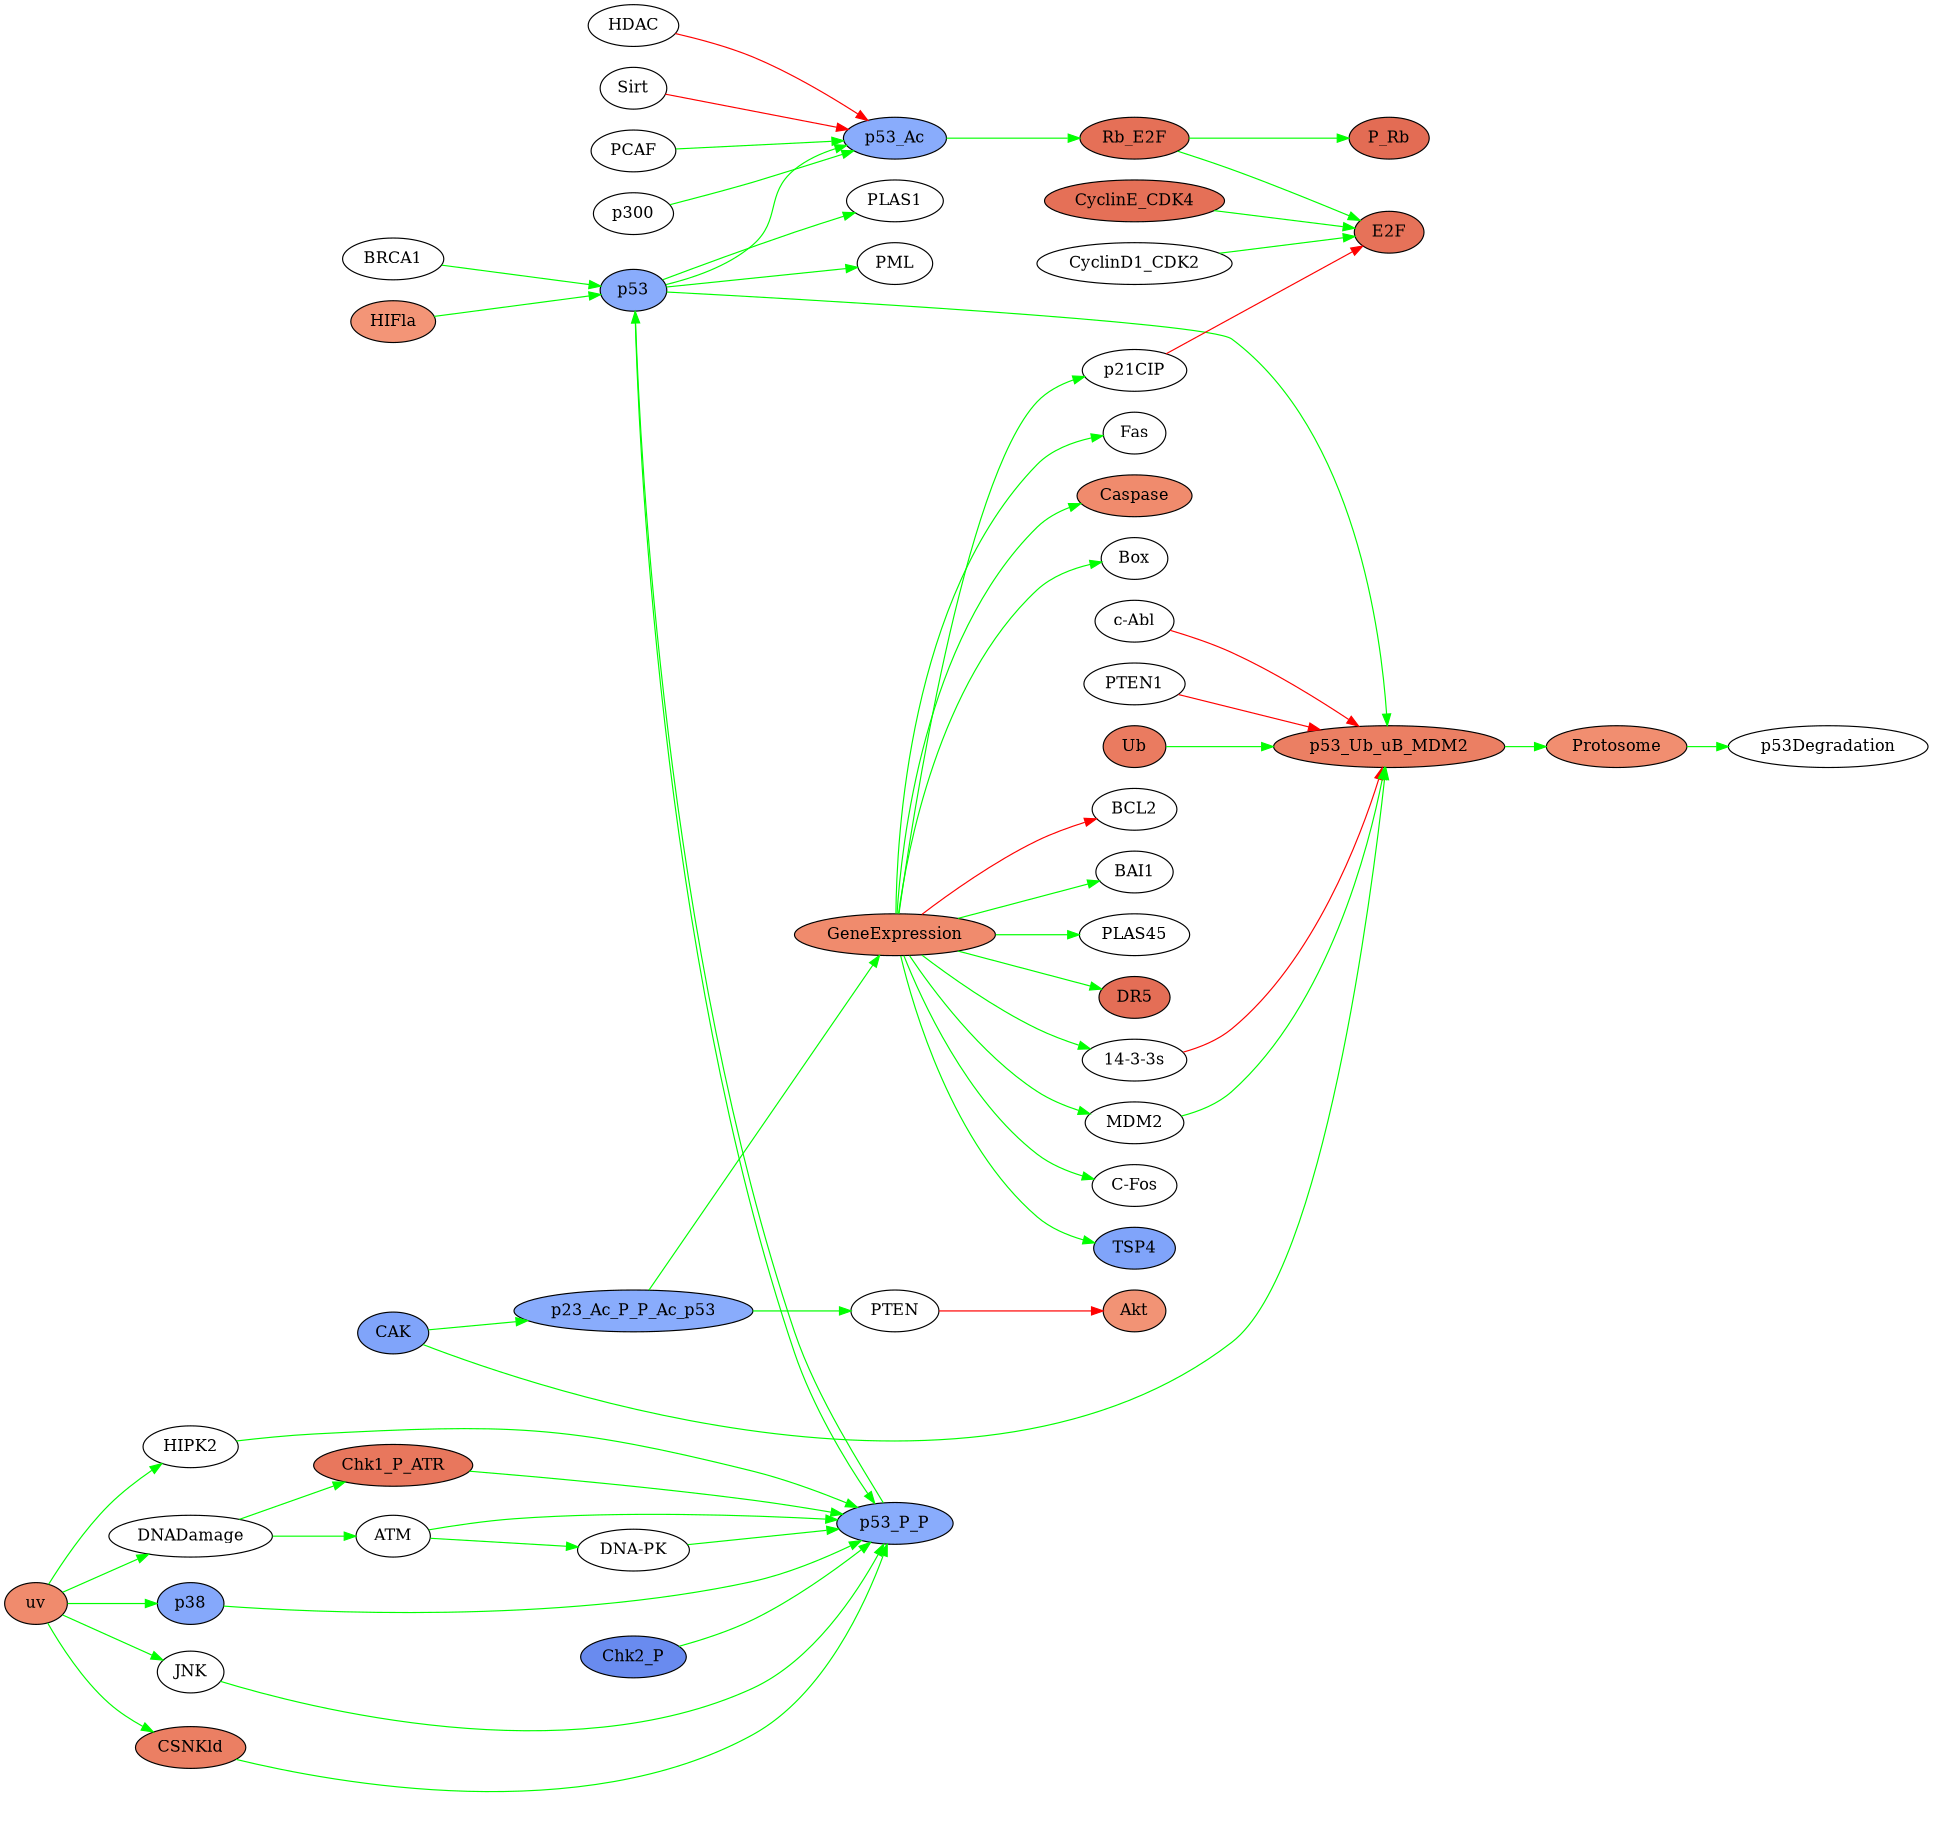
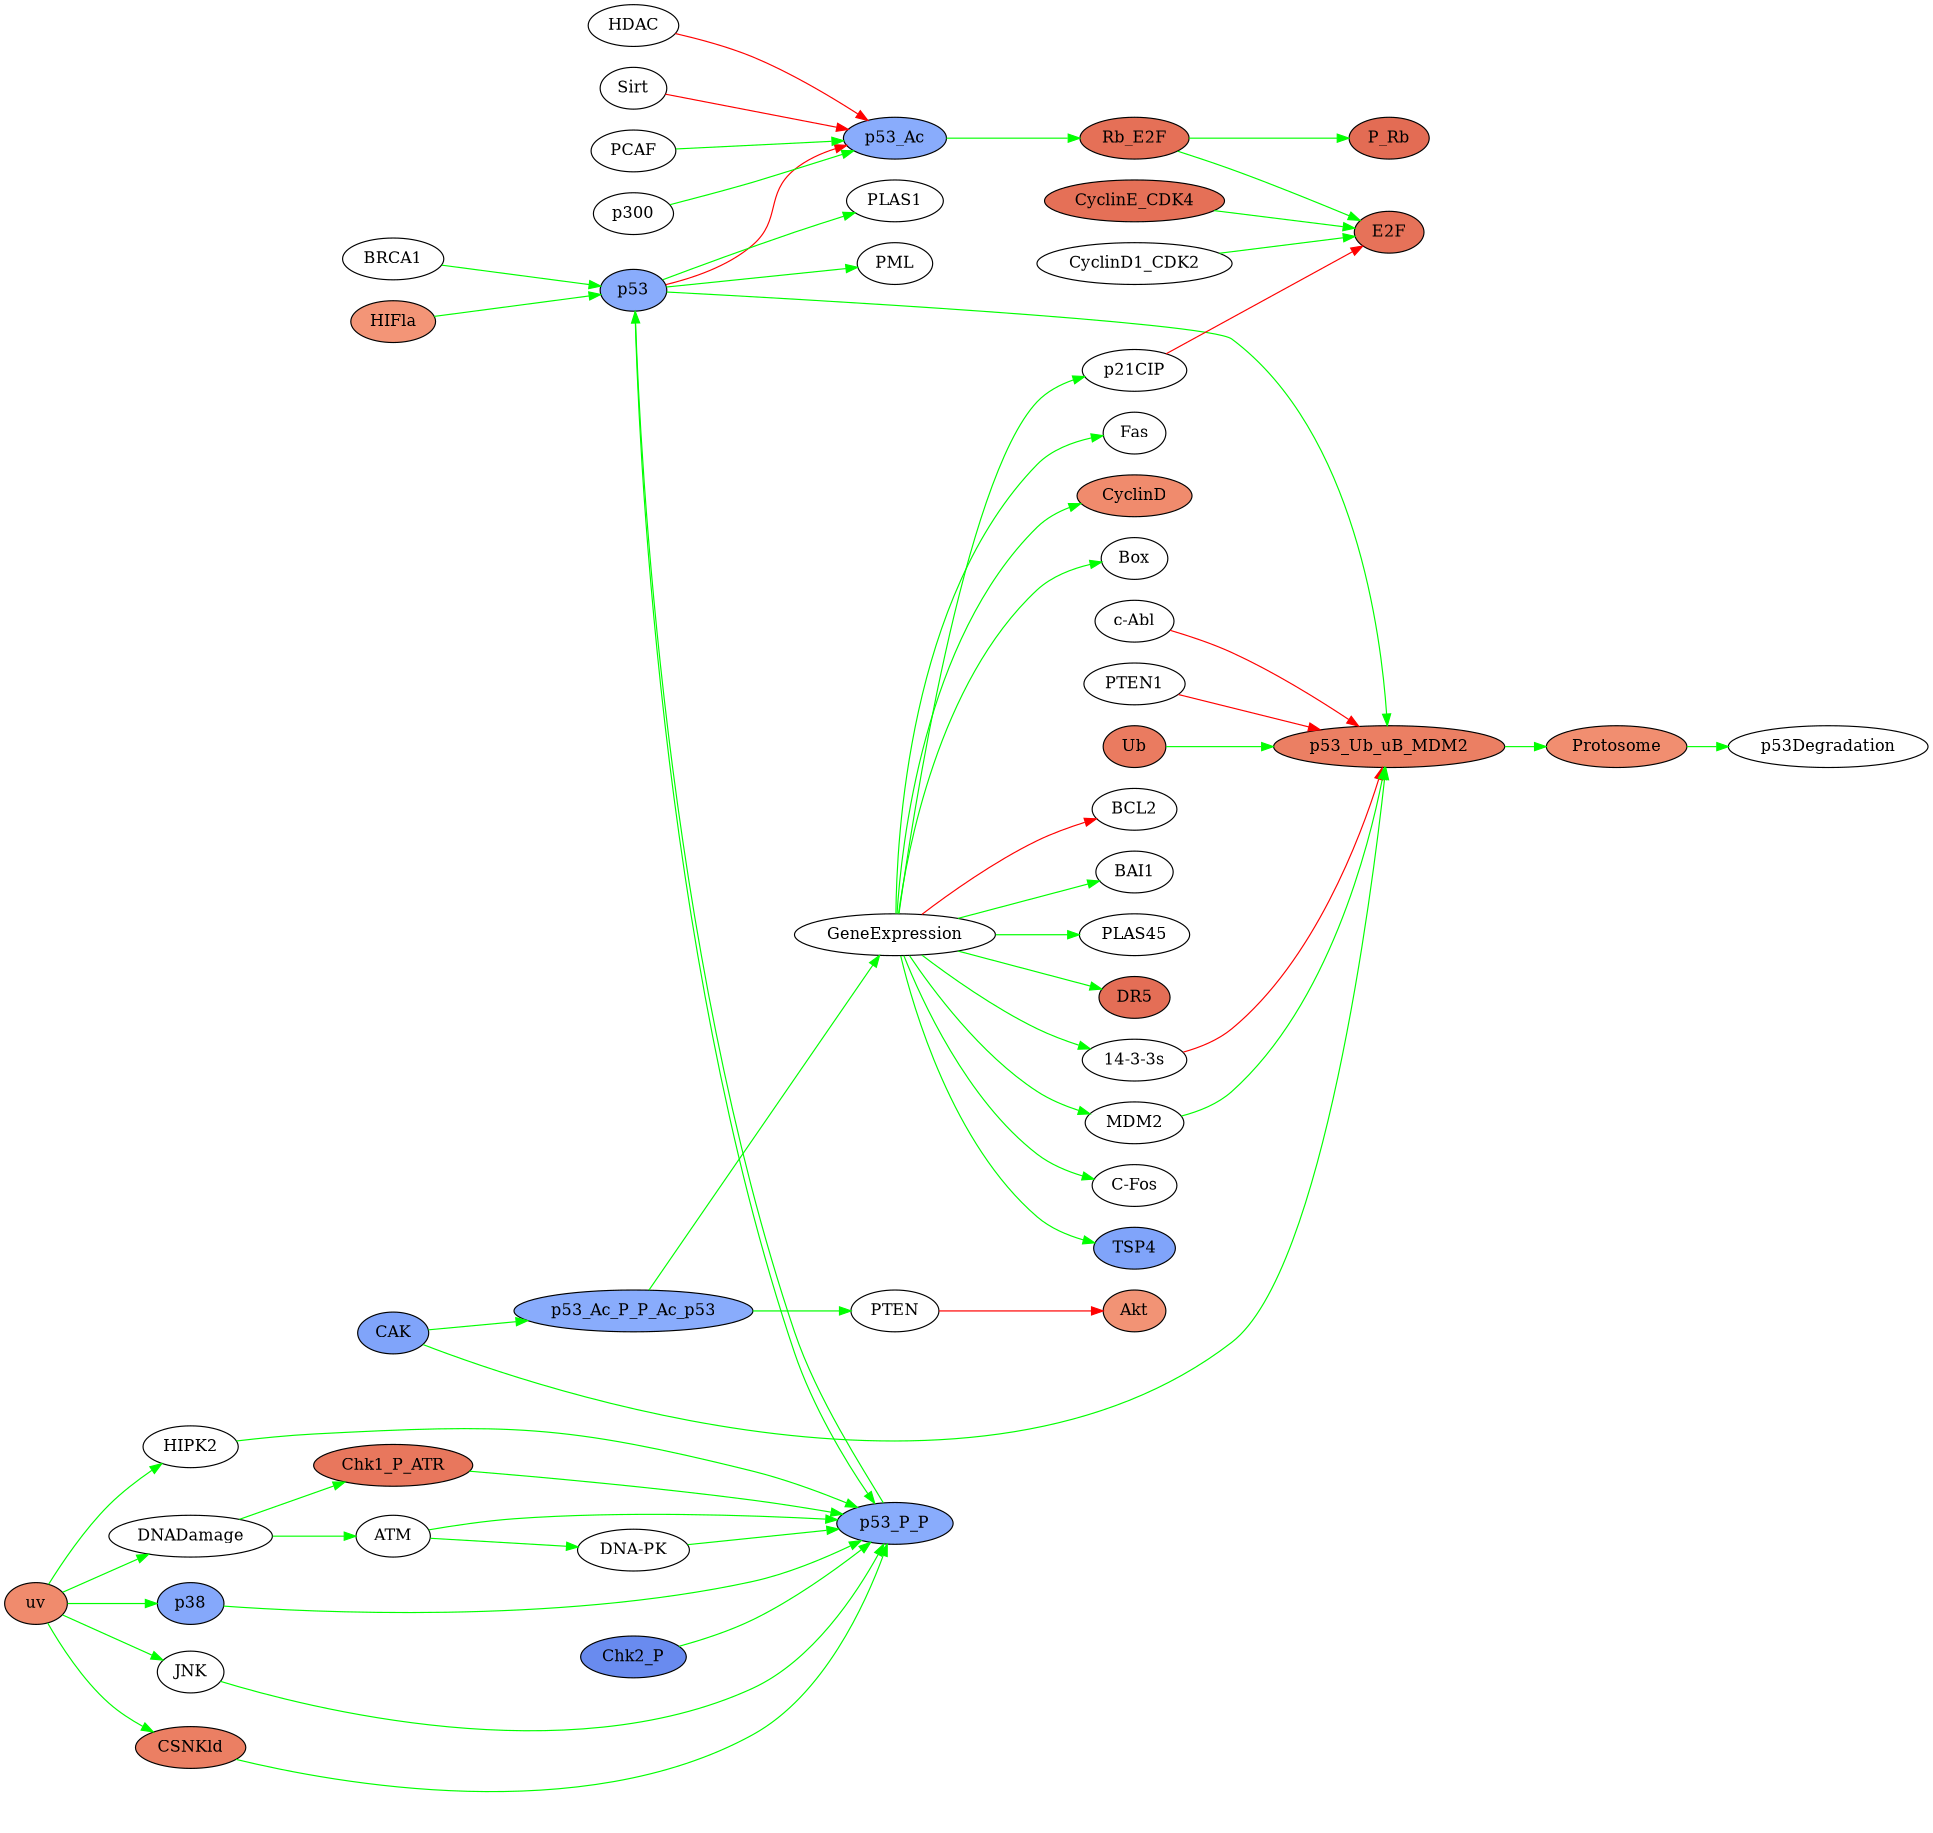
edge "p53" -> "p53_Ac": color green -> red
node "Caspase": label "Caspase" -> "CyclinD"
node "GeneExpression": fillcolor #f08b6d -> #ffffff
node "p23_Ac_P_P_Ac_p53": label "p23_Ac_P_P_Ac_p53" -> "p53_Ac_P_P_Ac_p53"
